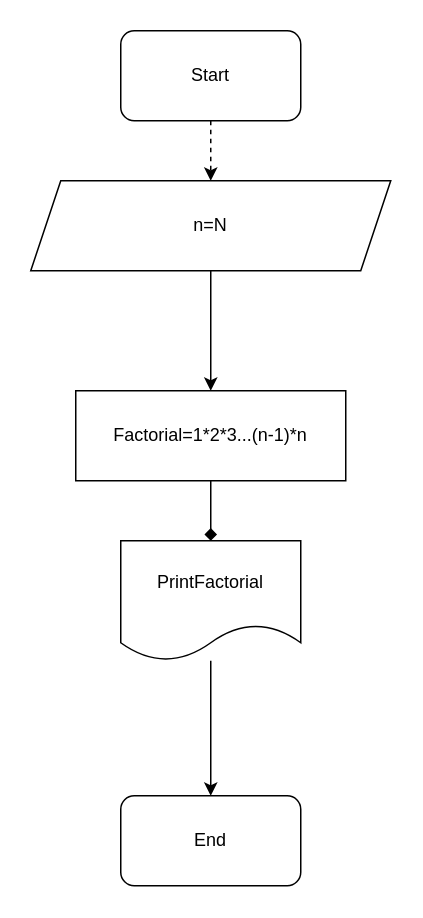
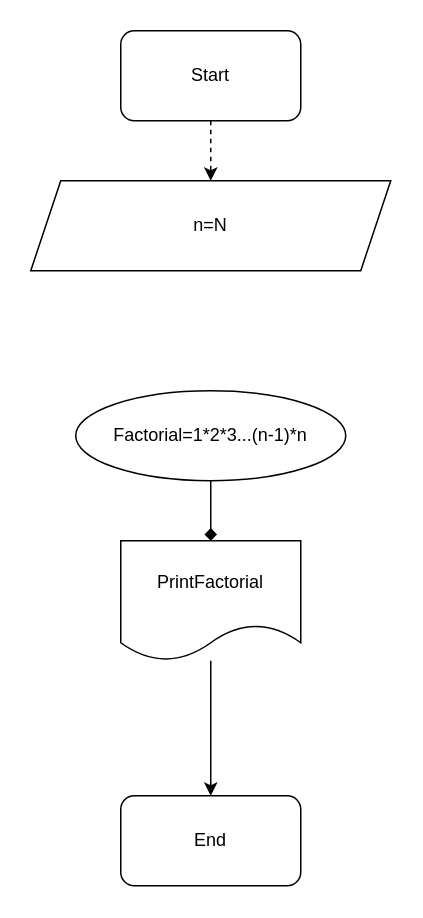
edge "n=N" -> "Factorial=1*2*3...(n-1)*n": removed
node "Factorial=1*2*3...(n-1)*n": shape rectangle -> ellipse
